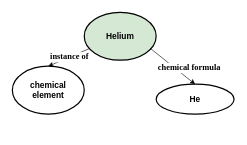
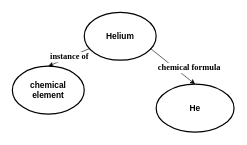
node "Helium": fillcolor #d5e8d4 -> #ffffff
node "He": size 78x30 -> 78x48
